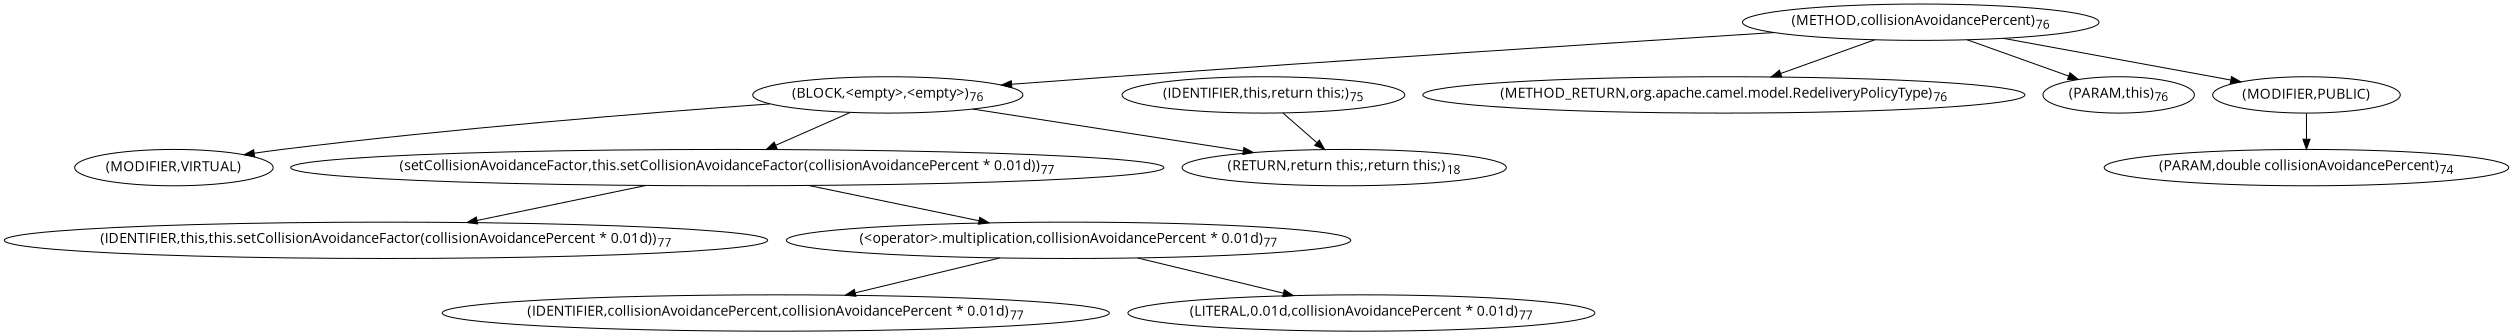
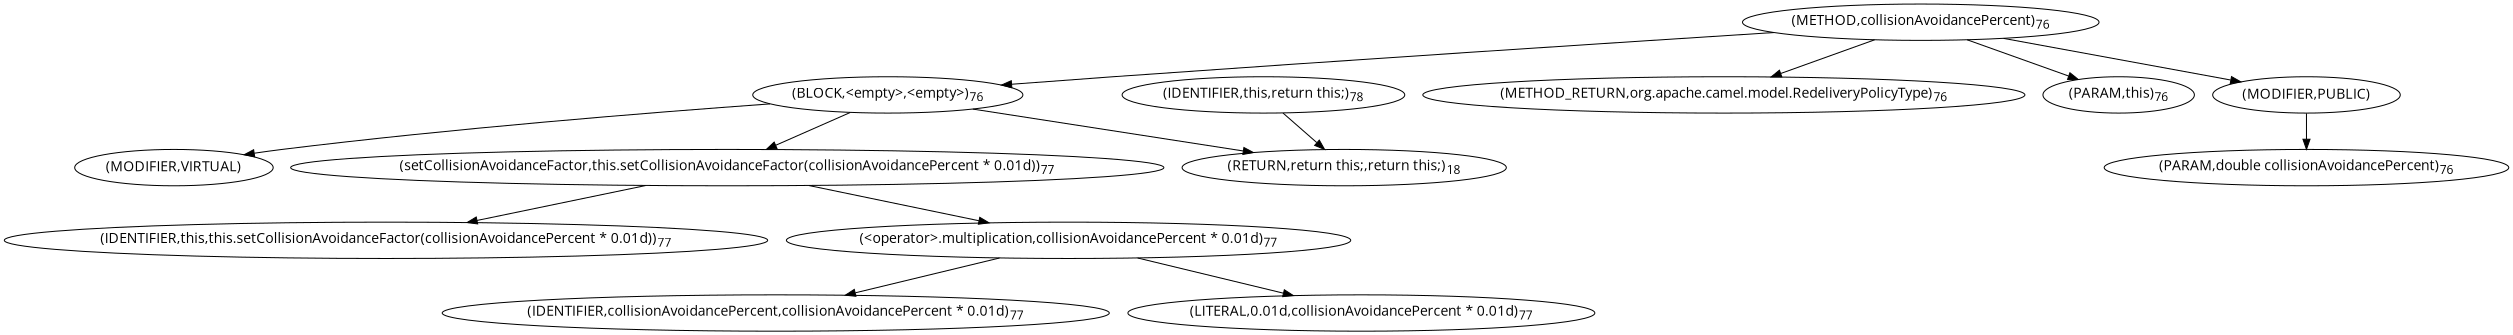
node "(IDENTIFIER,this,return this;)": text "75" -> "78"
node "(PARAM,double collisionAvoidancePercent)": text "74" -> "76"
